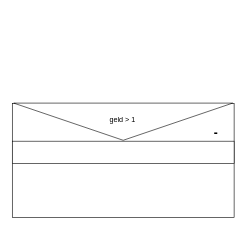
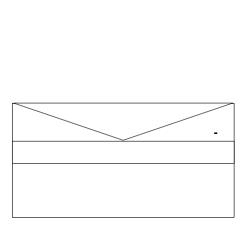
node "geld > 1": removed
